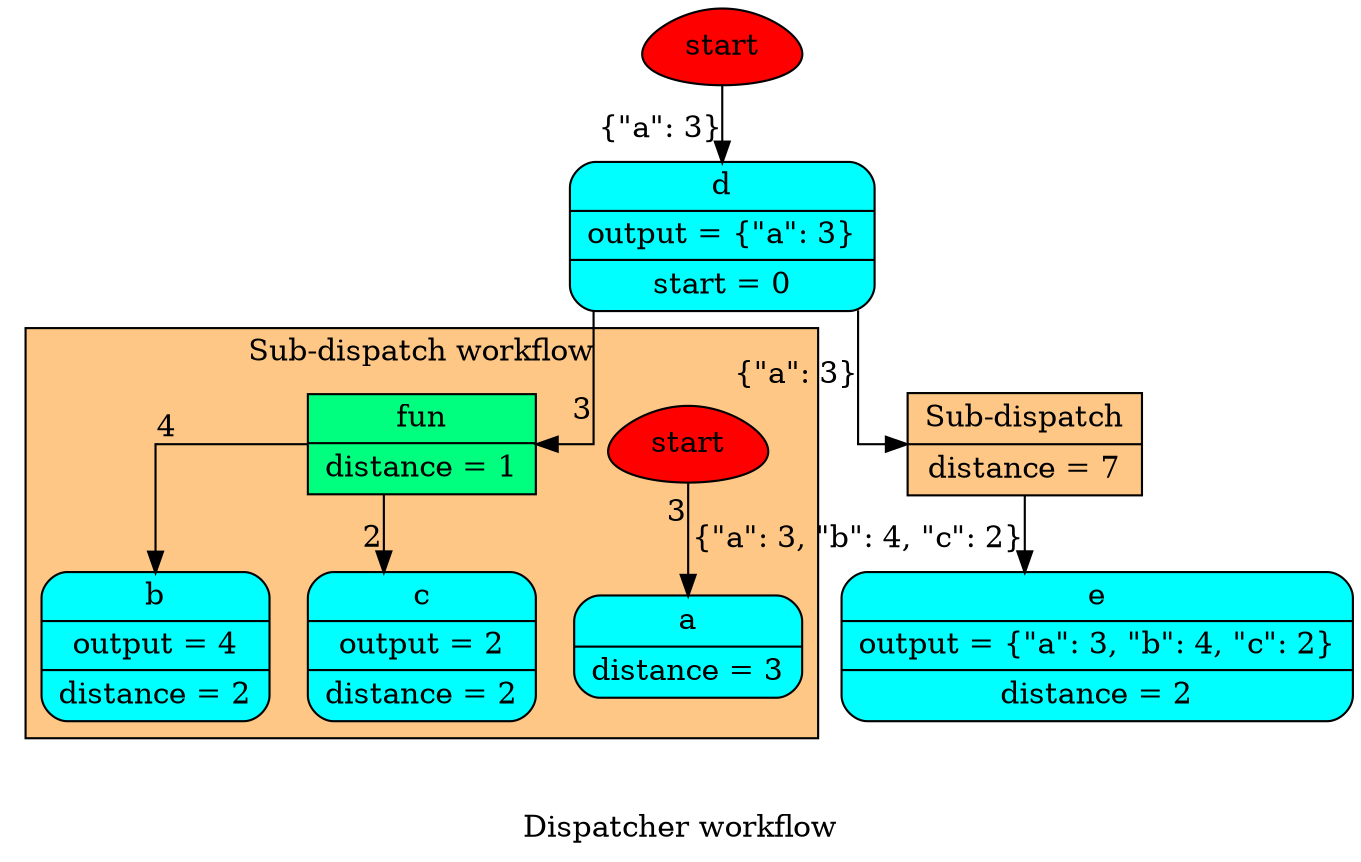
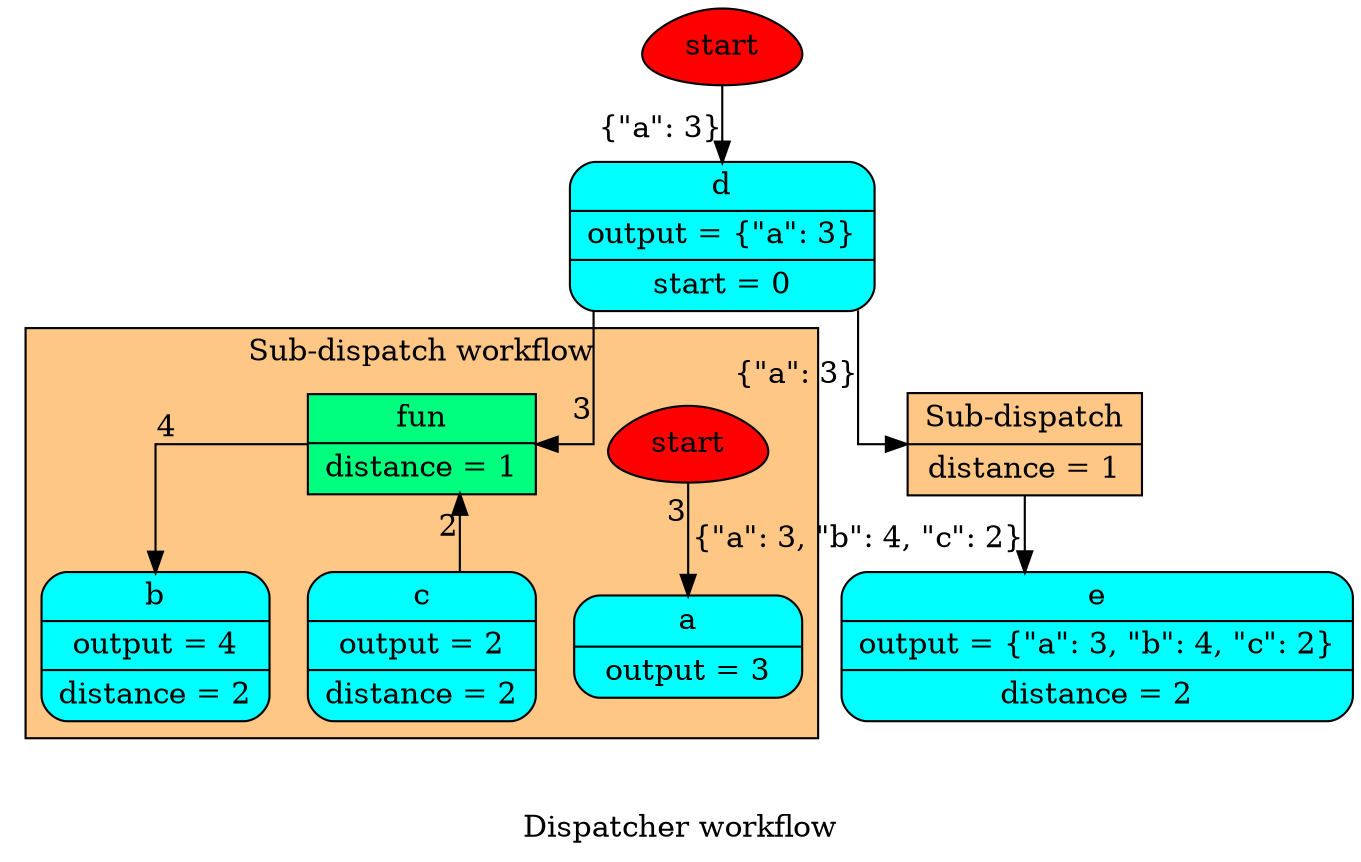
node "Sub-dispatch": text "distance = 7" -> "distance = 1"
edge "fun" -> "c": reversed
node "a": text "distance = 3" -> "output = 3"
